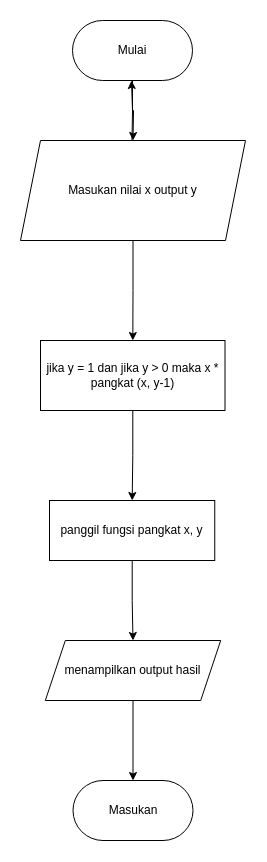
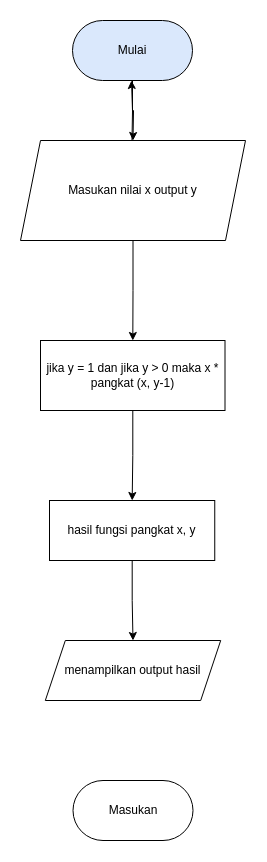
node "Mulai": fillcolor #ffffff -> #dae8fc
node "panggil fungsi pangkat x, y": label "panggil fungsi pangkat x, y" -> "hasil fungsi pangkat x, y"
edge "menampilkan output hasil" -> "Masukan": removed
